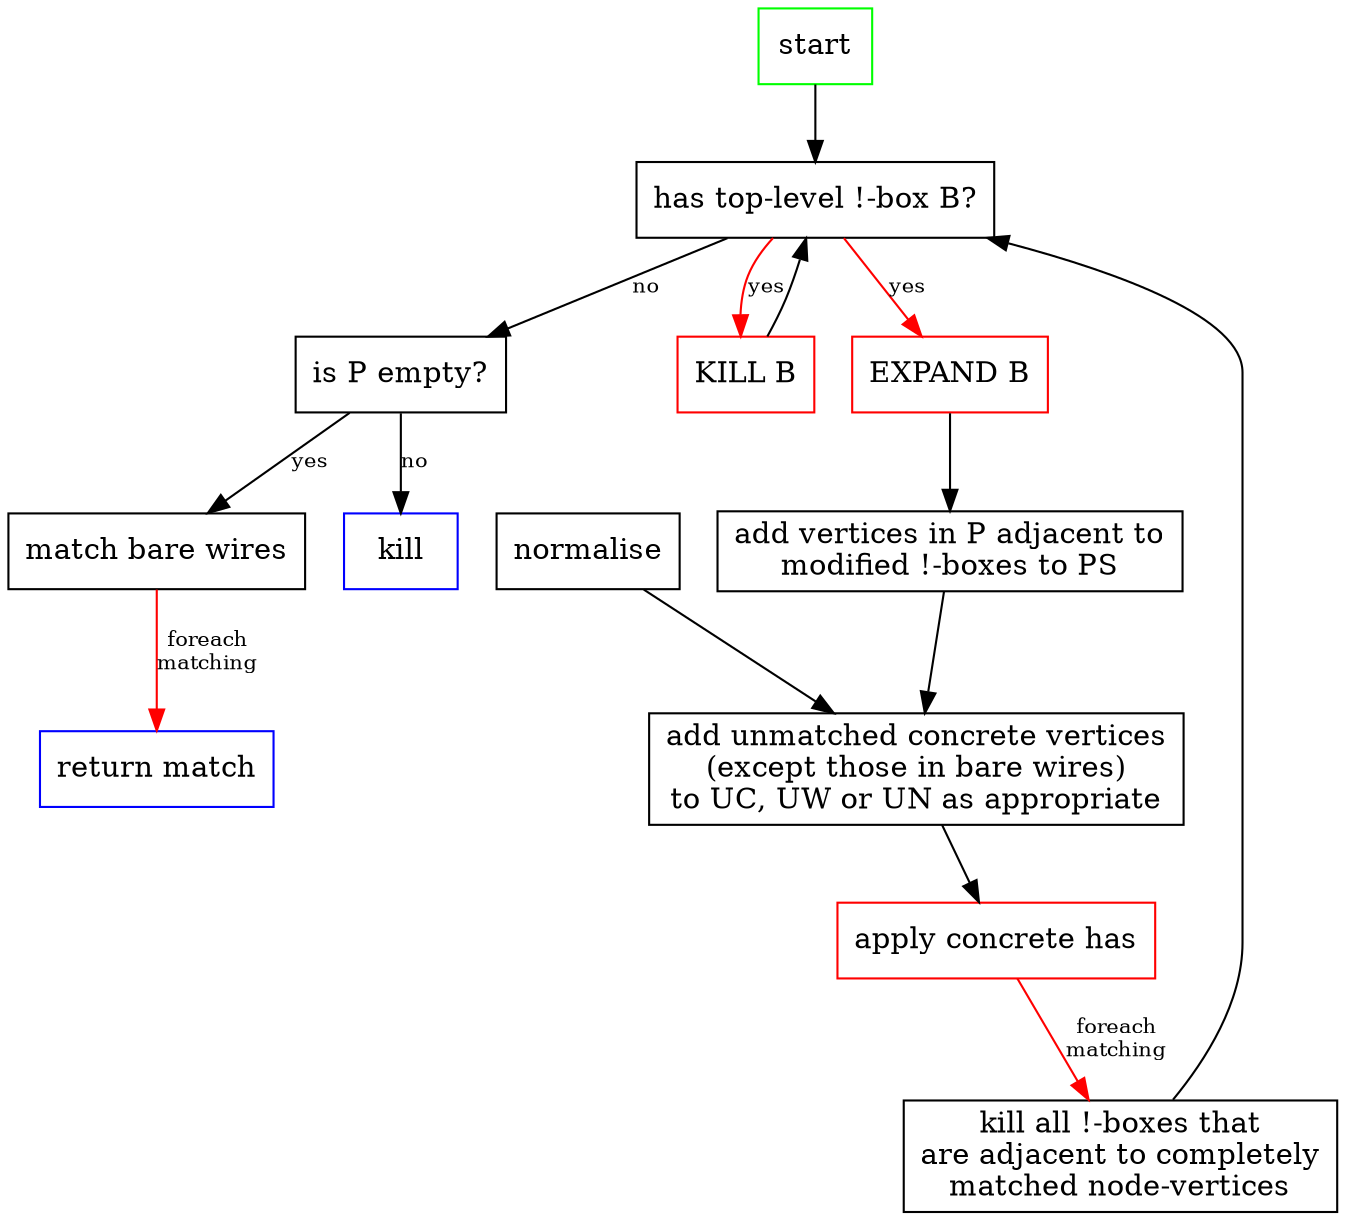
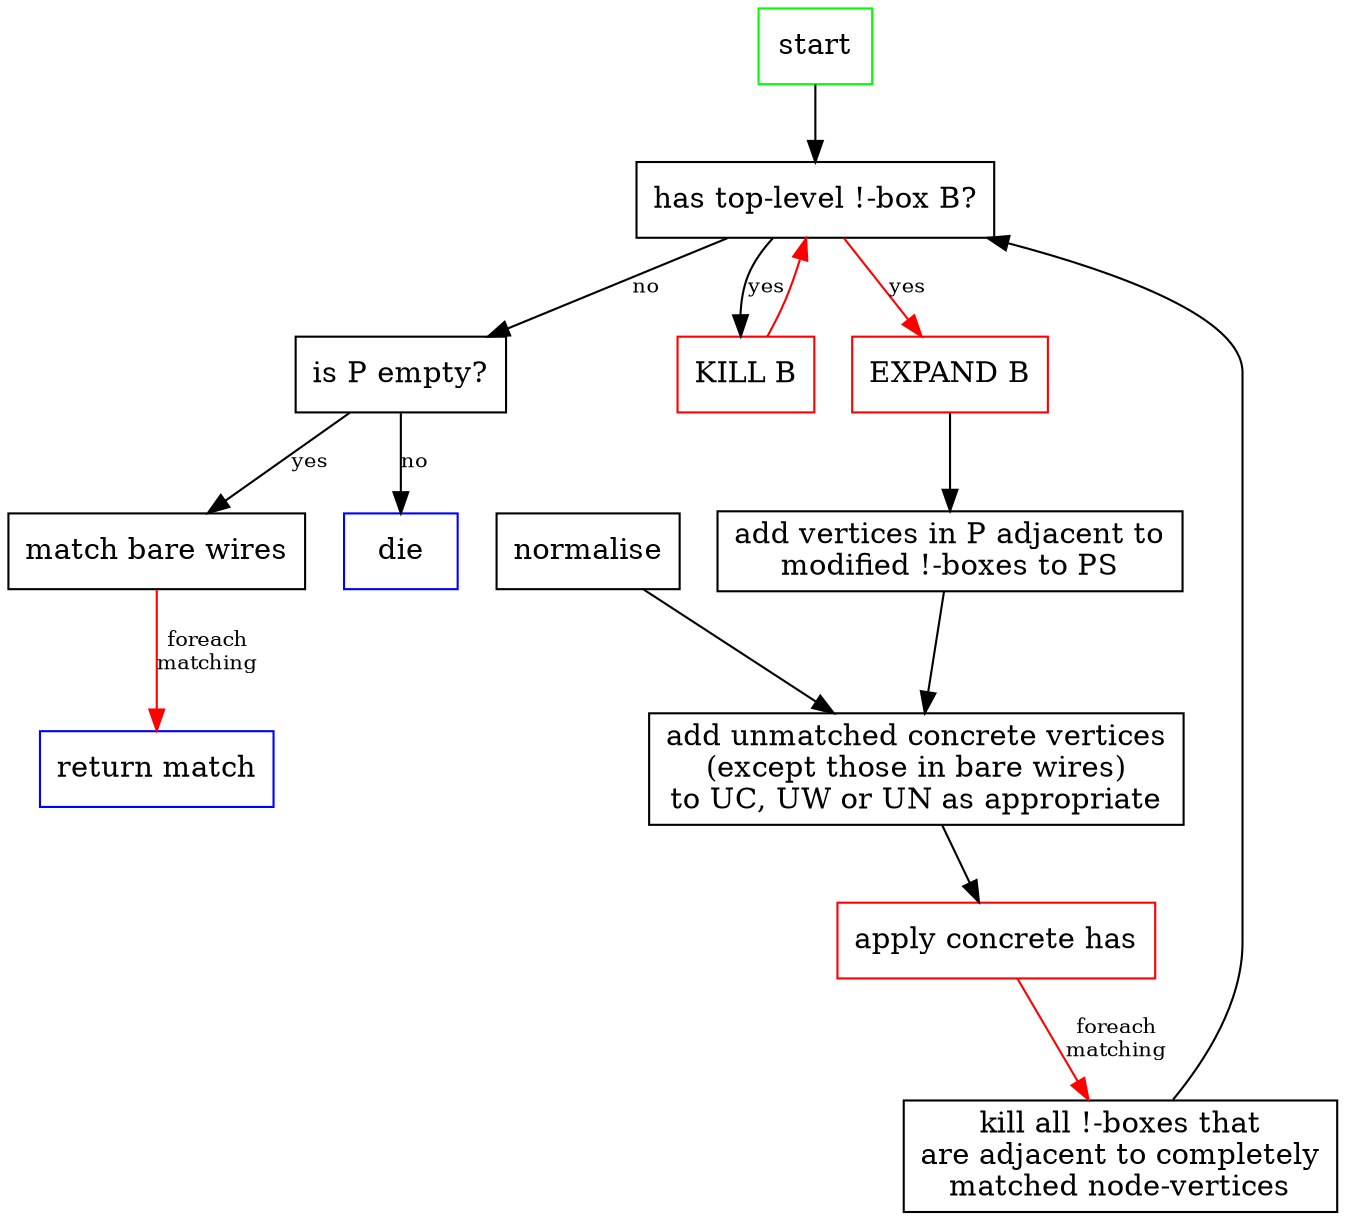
edge "has top-level !-box B?" -> "KILL B": color red -> black
edge "KILL B" -> "has top-level !-box B?": color black -> red
node "kill": label "kill" -> "die"
